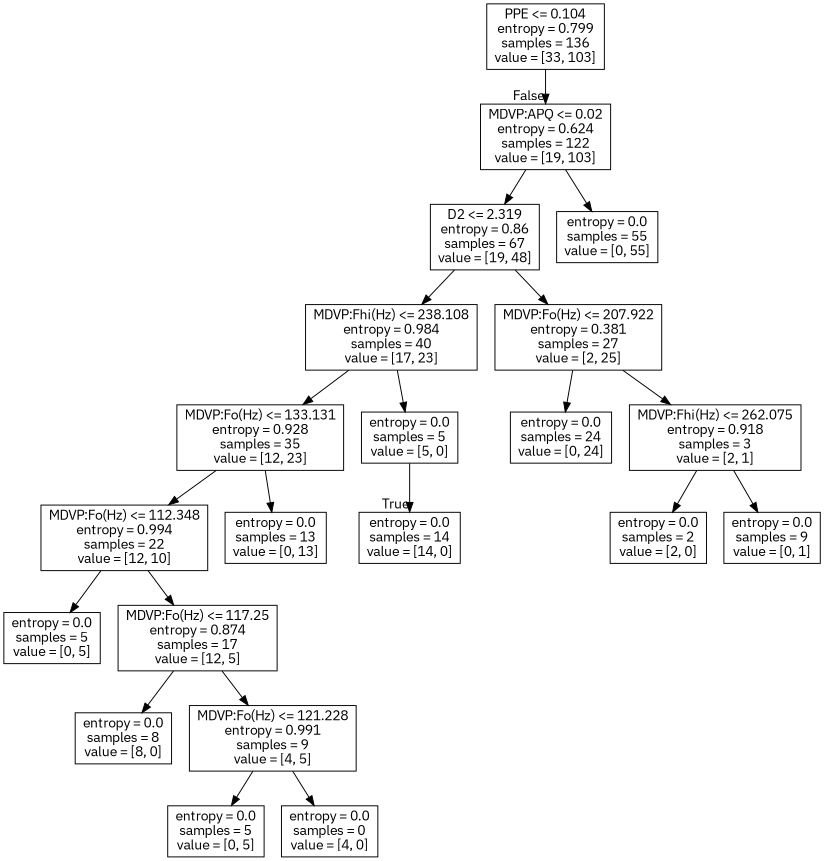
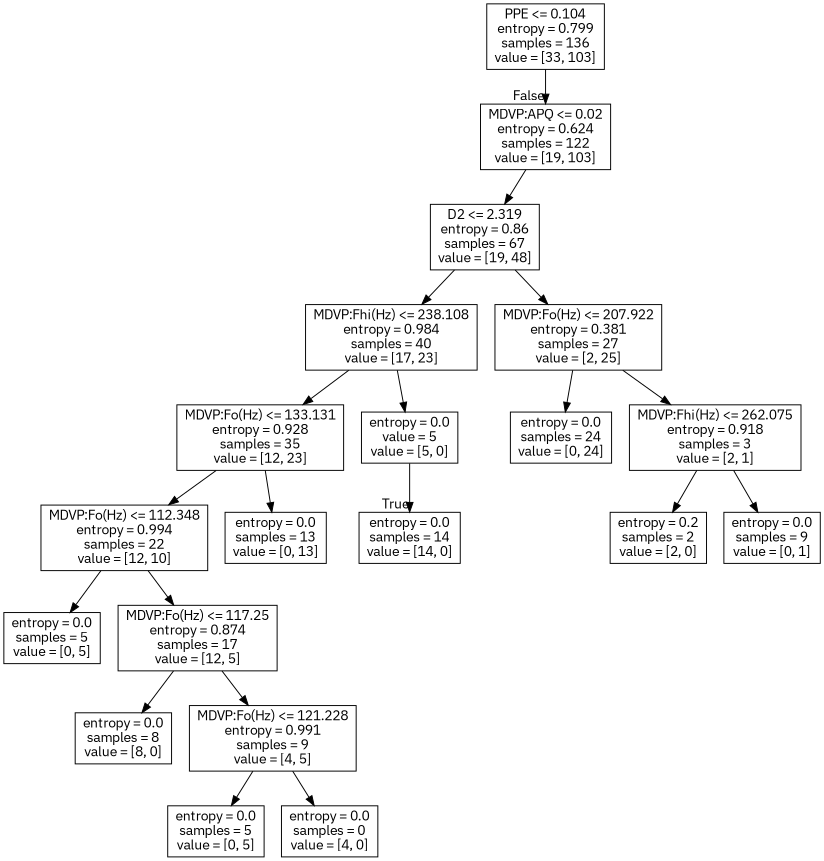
node "entropy = 0.0 samples = 55 value = [0, 55]": removed
node "entropy = 0.0 samples = 5 value = [5, 0]": label "entropy = 0.0 samples = 5 value = [5, 0]" -> "entropy = 0.0 value = 5 value = [5, 0]"
node "entropy = 0.0 samples = 2 value = [2, 0]": label "entropy = 0.0 samples = 2 value = [2, 0]" -> "entropy = 0.2 samples = 2 value = [2, 0]"
